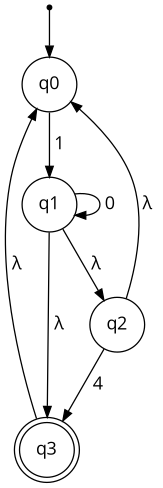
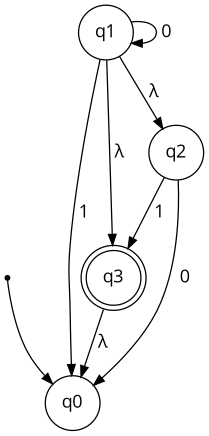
edge "q0" -> "q1": reversed
edge "q2" -> "q0": label " λ " -> " 0 "
edge "q2" -> "q3": label " 4 " -> " 1 "
